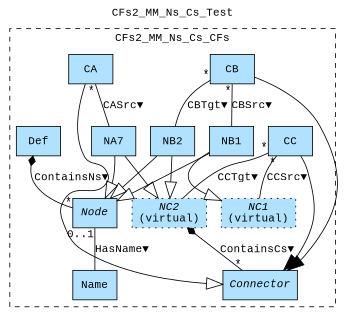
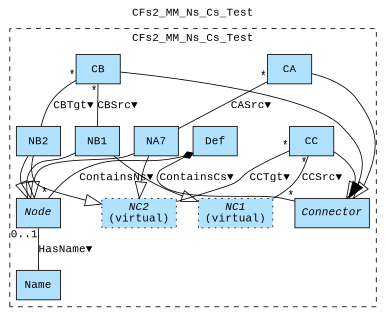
cluster "CFs2_MM_Ns_Cs_CFs": label "CFs2_MM_Ns_Cs_CFs" -> "CFs2_MM_Ns_Cs_Test"
edge "CC" -> "Connector": arrowhead normal -> onormal
edge "NC2" -- "Connector": now "Def" -- "Connector"
